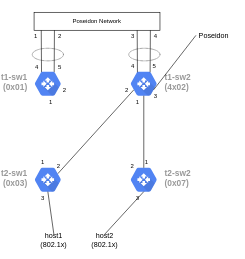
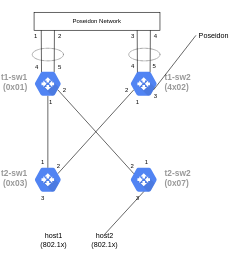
edge "t1-sw1 (0x01)" -- "t2-sw1 (0x03)": added
edge "t1-sw2 (4x02)" -- "t2-sw2 (0x07)": removed
edge "t1-sw1 (0x01)" -- "t2-sw2 (0x07)": added
edge "t2-sw1 (0x03)" -- "host1 (802.1x)": removed
